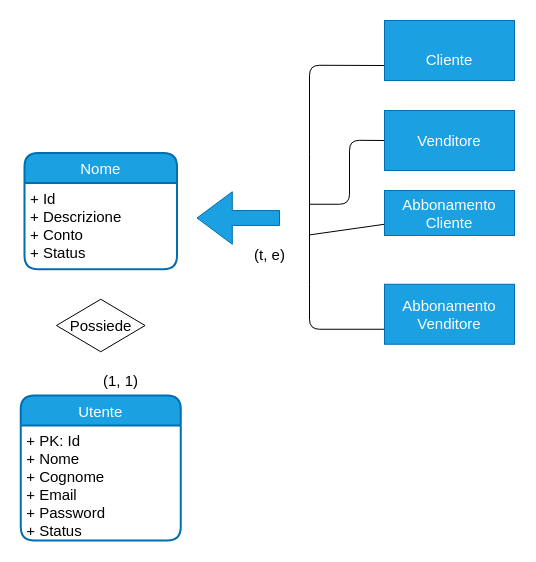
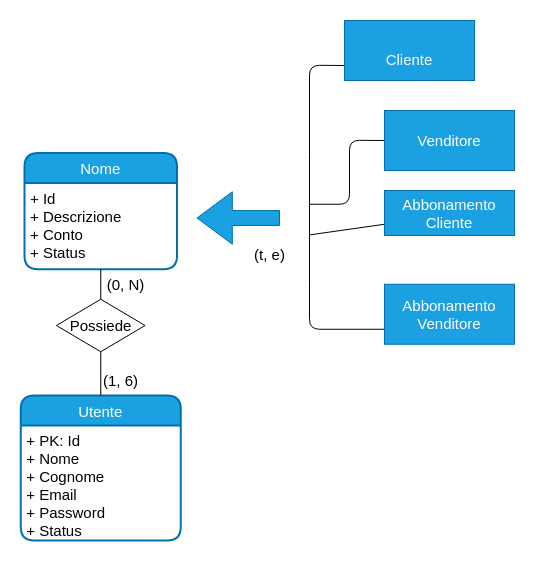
node "Cliente": moved (450, 51) -> (410, 51)
node "(0, N)": added
edge "+ Id + Descrizione + Conto + Status" -- "Possiede": added
edge "Possiede" -- "Utente": added
node "(1, 1)": label "(1, 1)" -> "(1, 6)"
